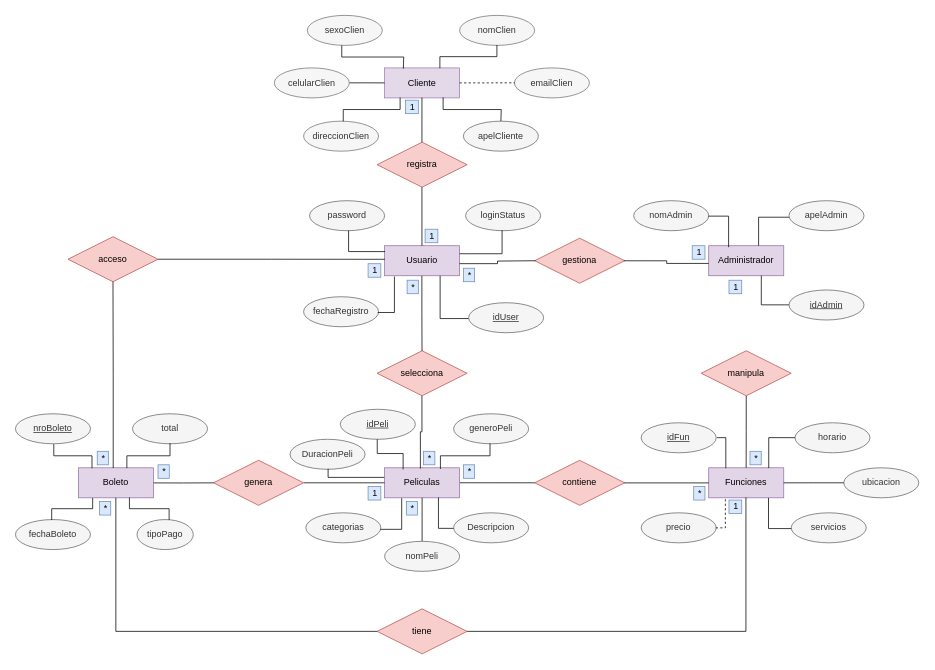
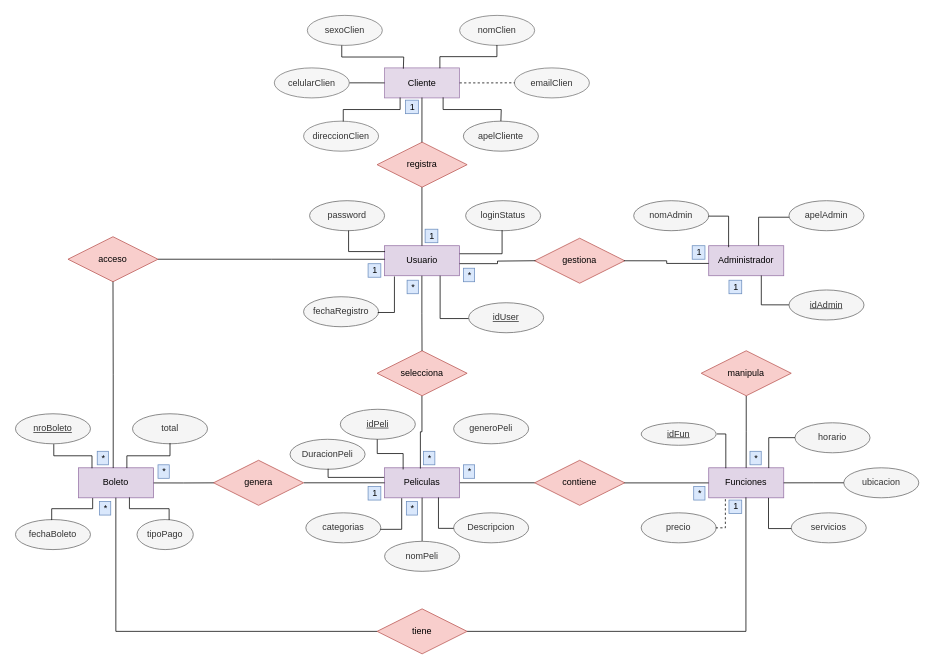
node "idFun": size 75x30 -> 75x23
edge "generoPeli" -- "Peliculas": removed
